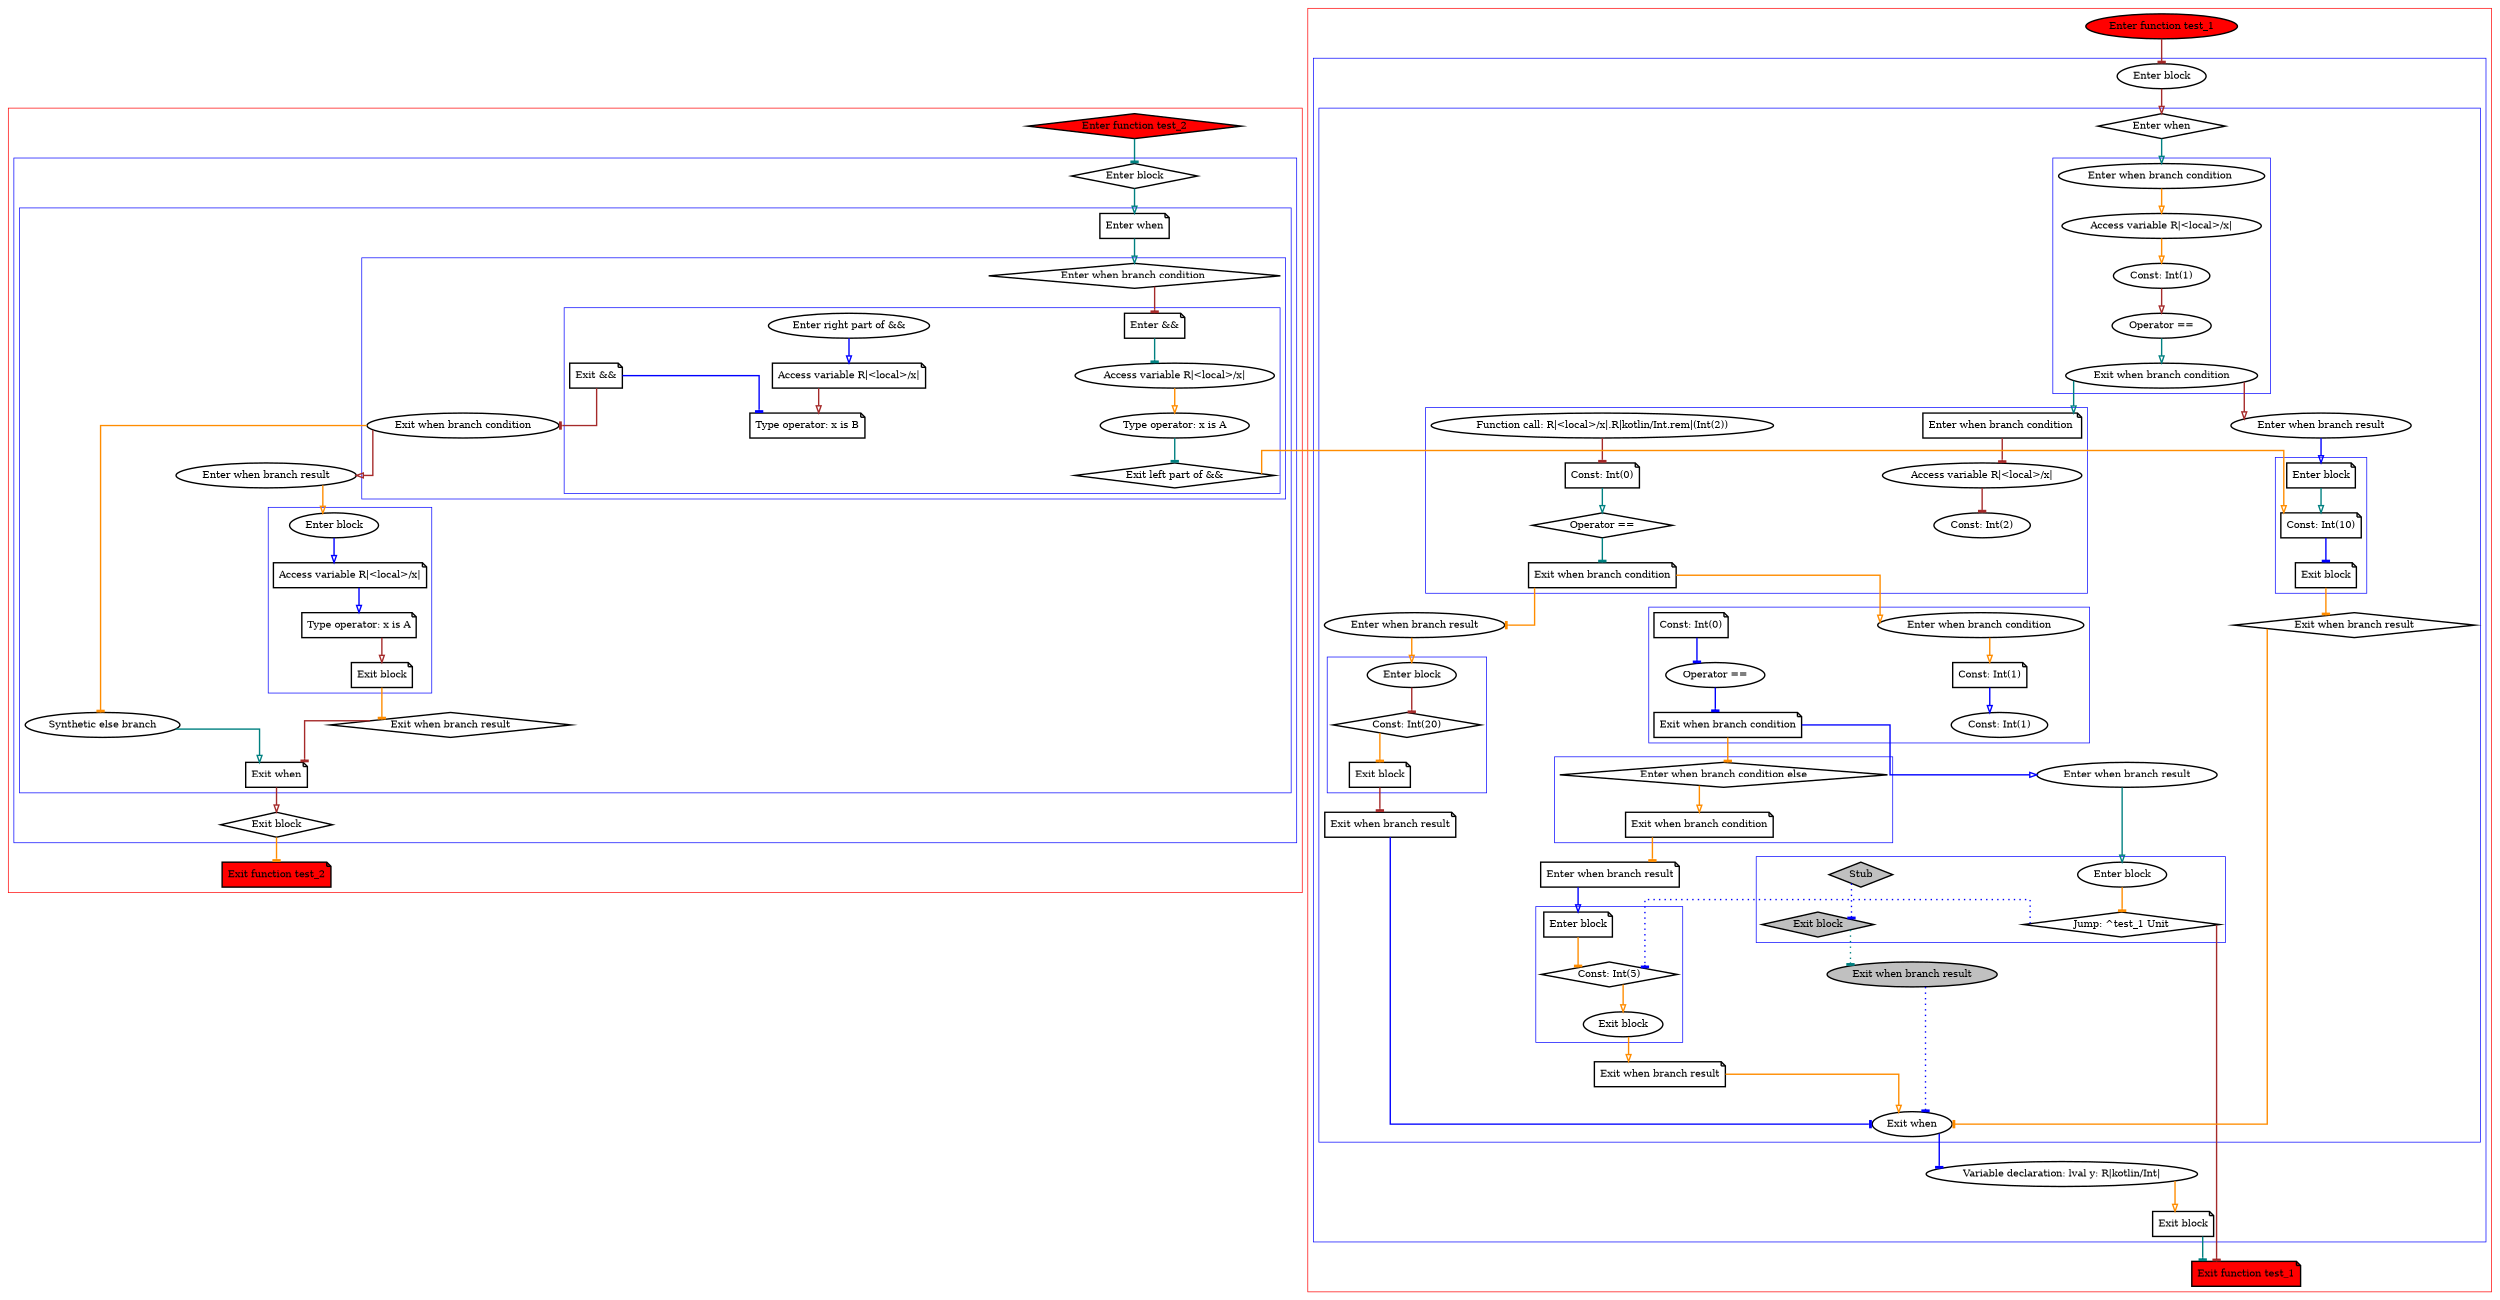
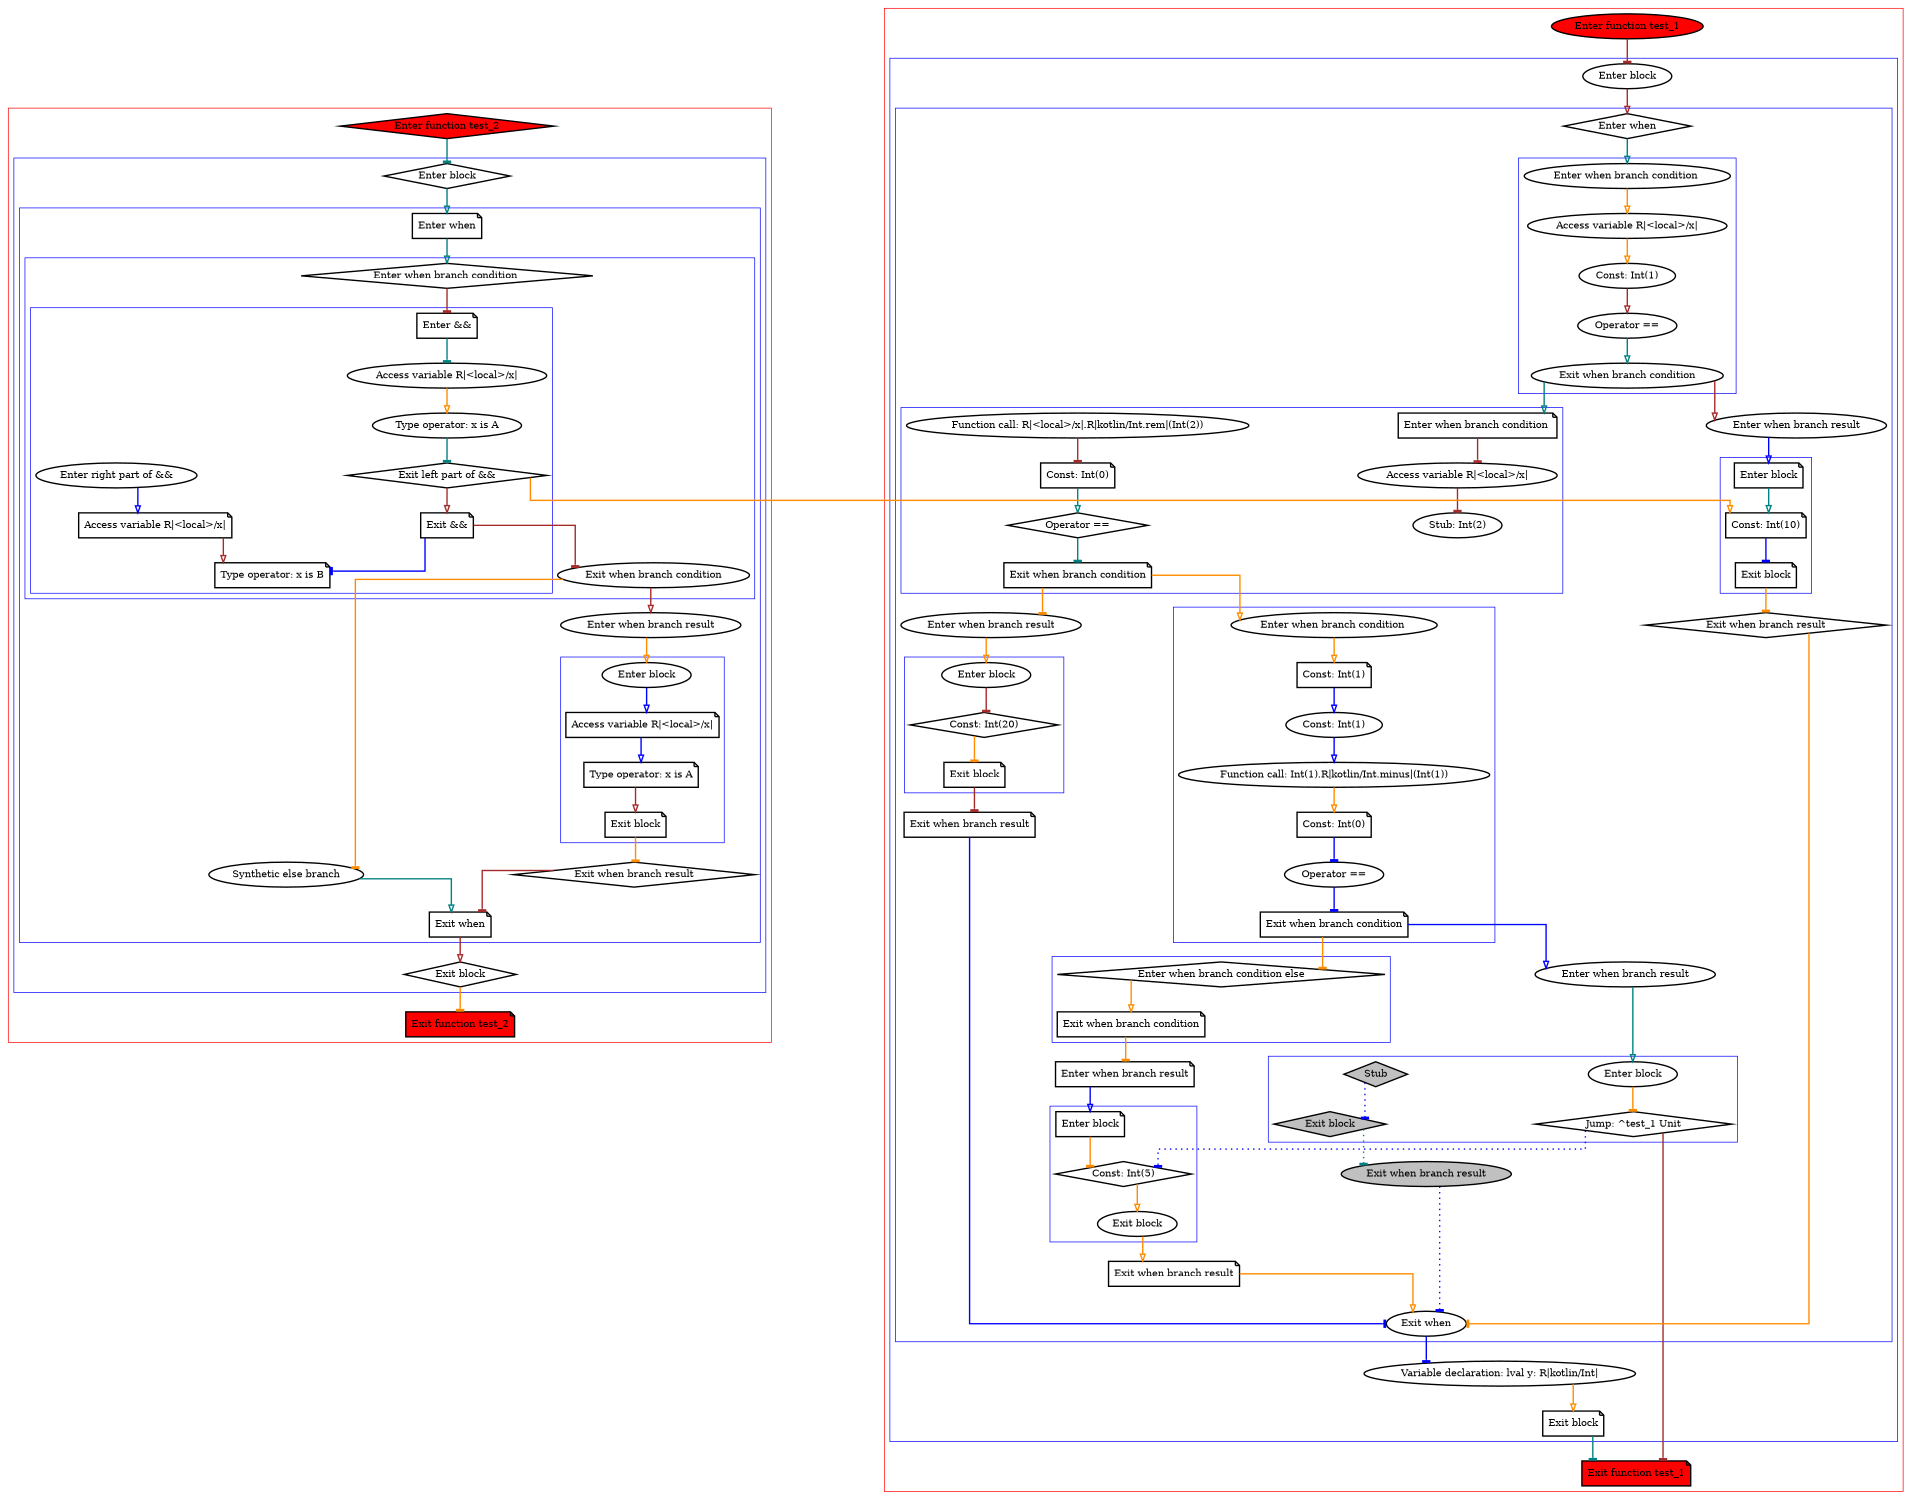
edge "Exit left part of &&" -> "Exit &&": added
node "Const: Int(2)": label "Const: Int(2)" -> "Stub: Int(2)"
node "Function call: Int(1).R|kotlin/Int.minus|(Int(1))": added
